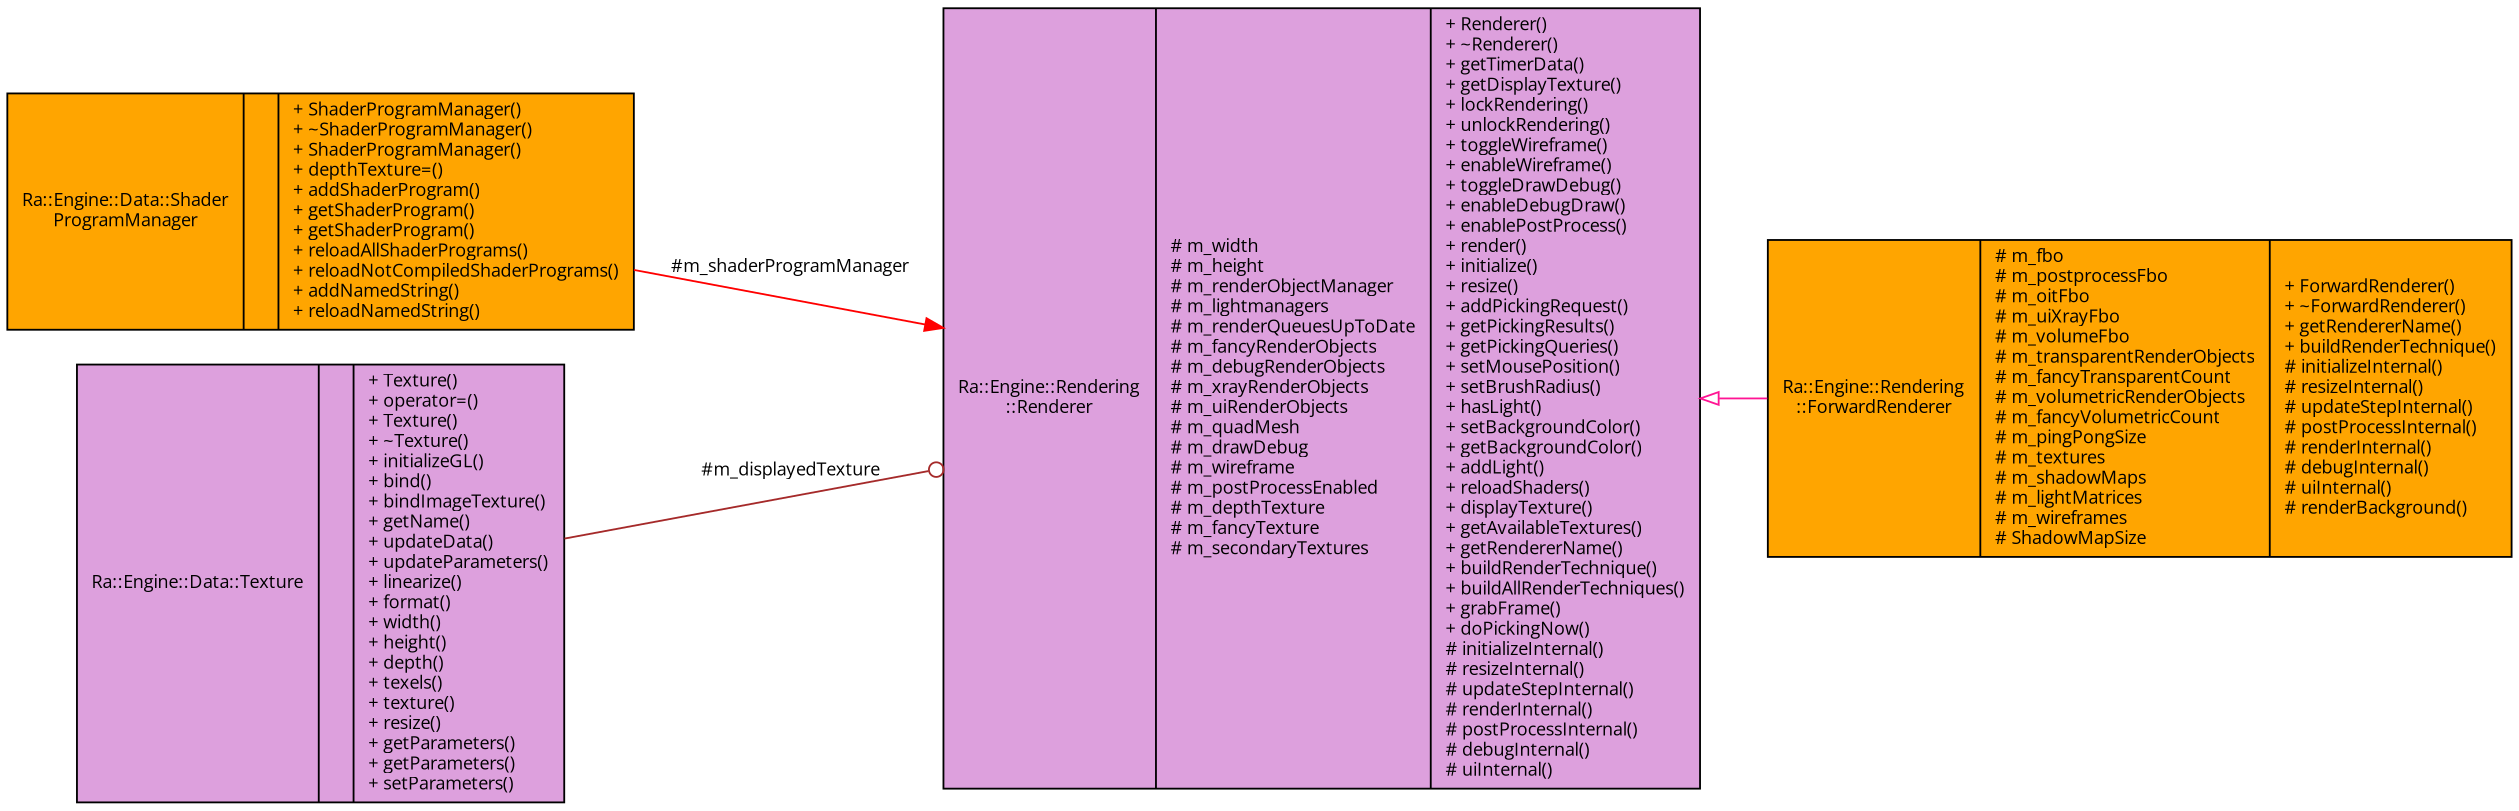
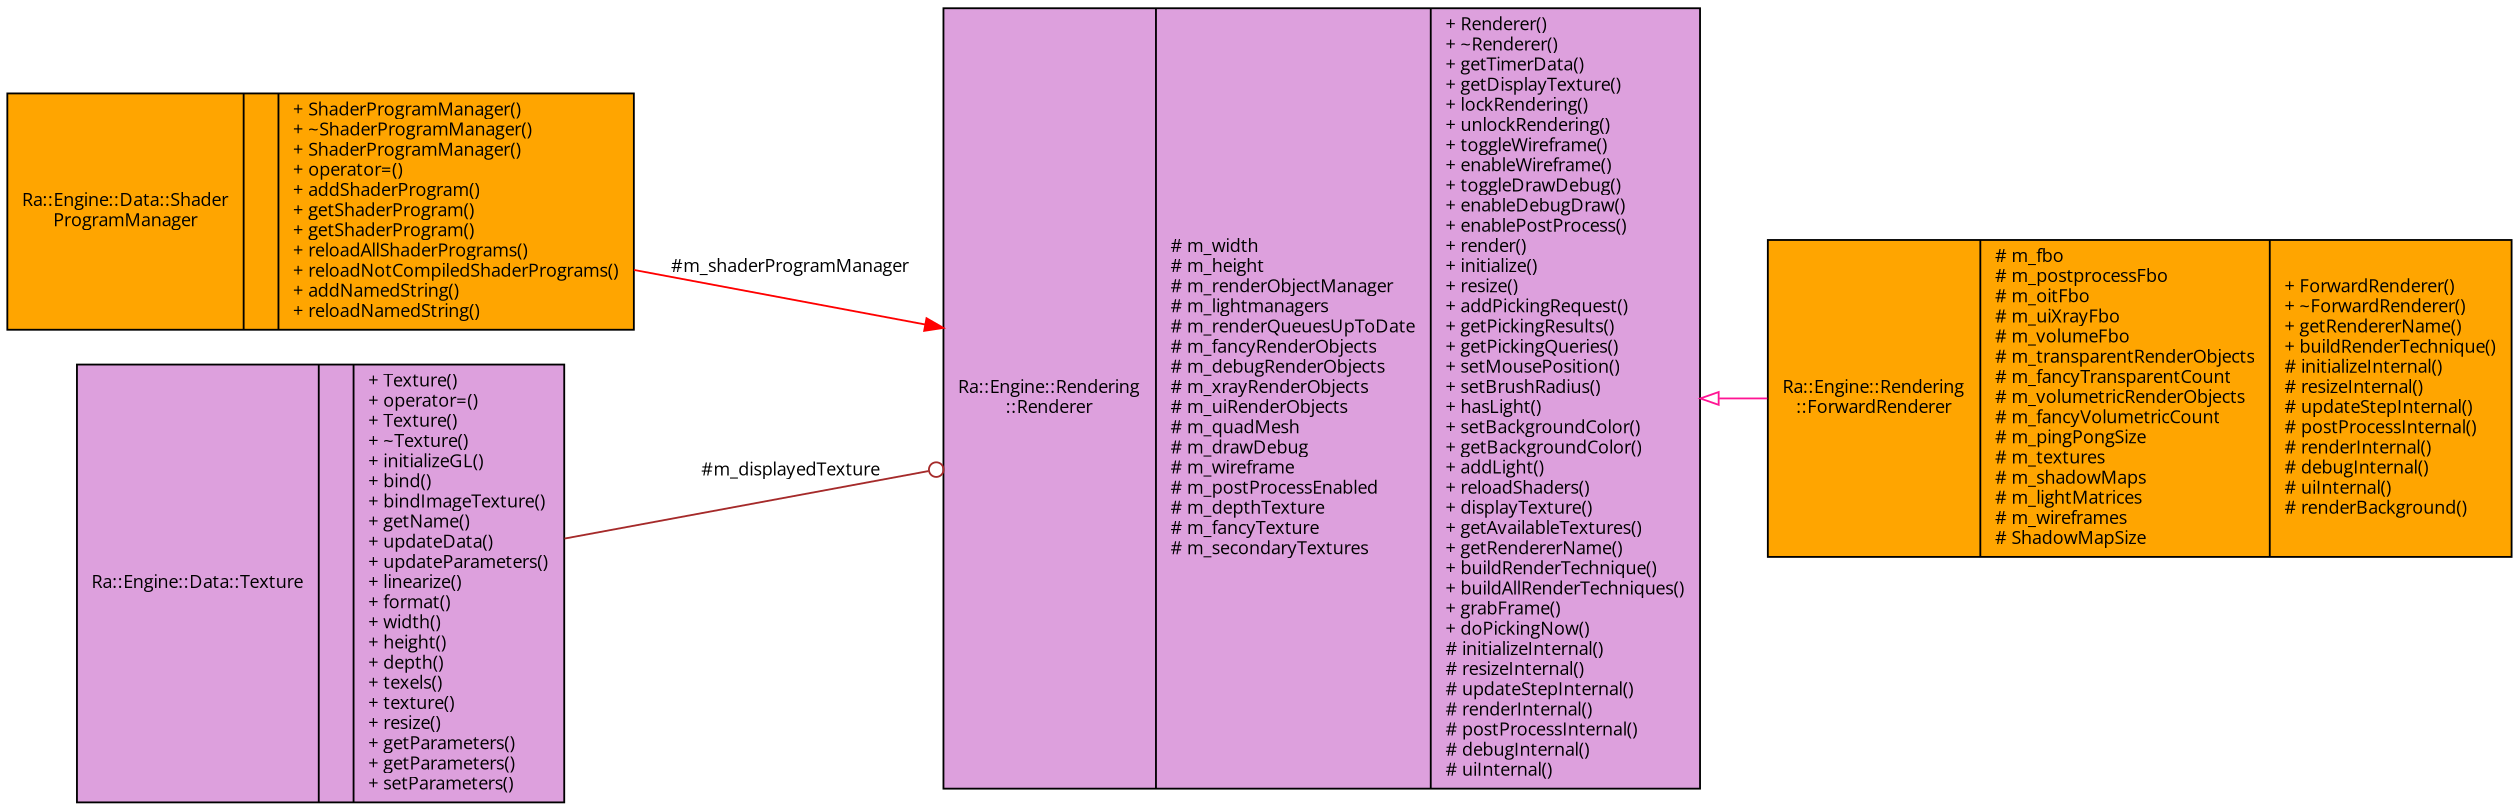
node "Ra::Engine::Data::Shader": text "+ depthTexture=()" -> "+ operator=()"
